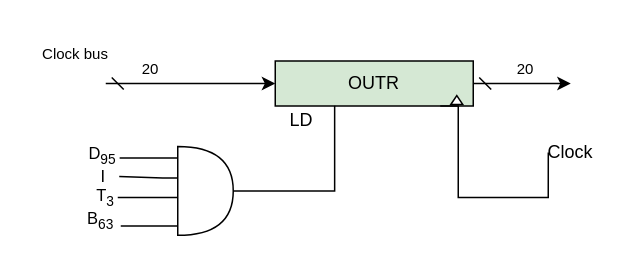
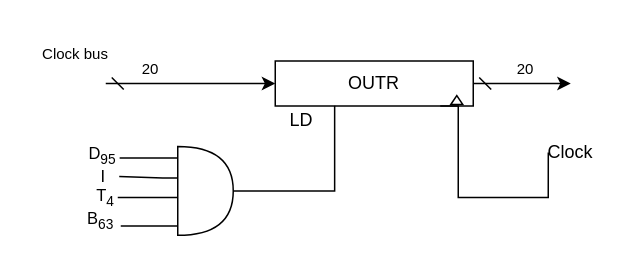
node "OUTR": fillcolor #d5e8d4 -> #ffffff
node "T3": label "T3" -> "T4"
